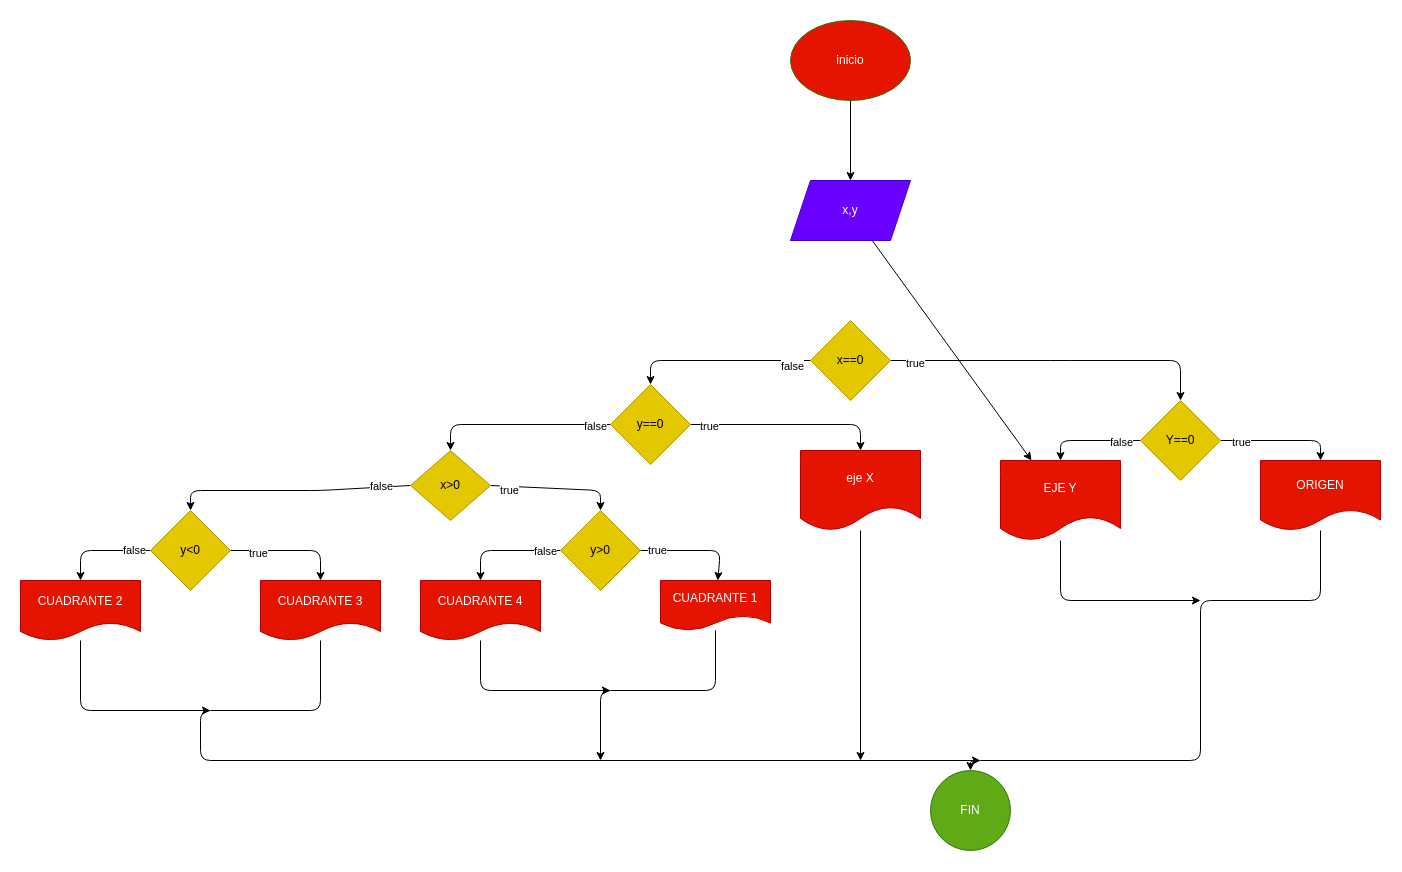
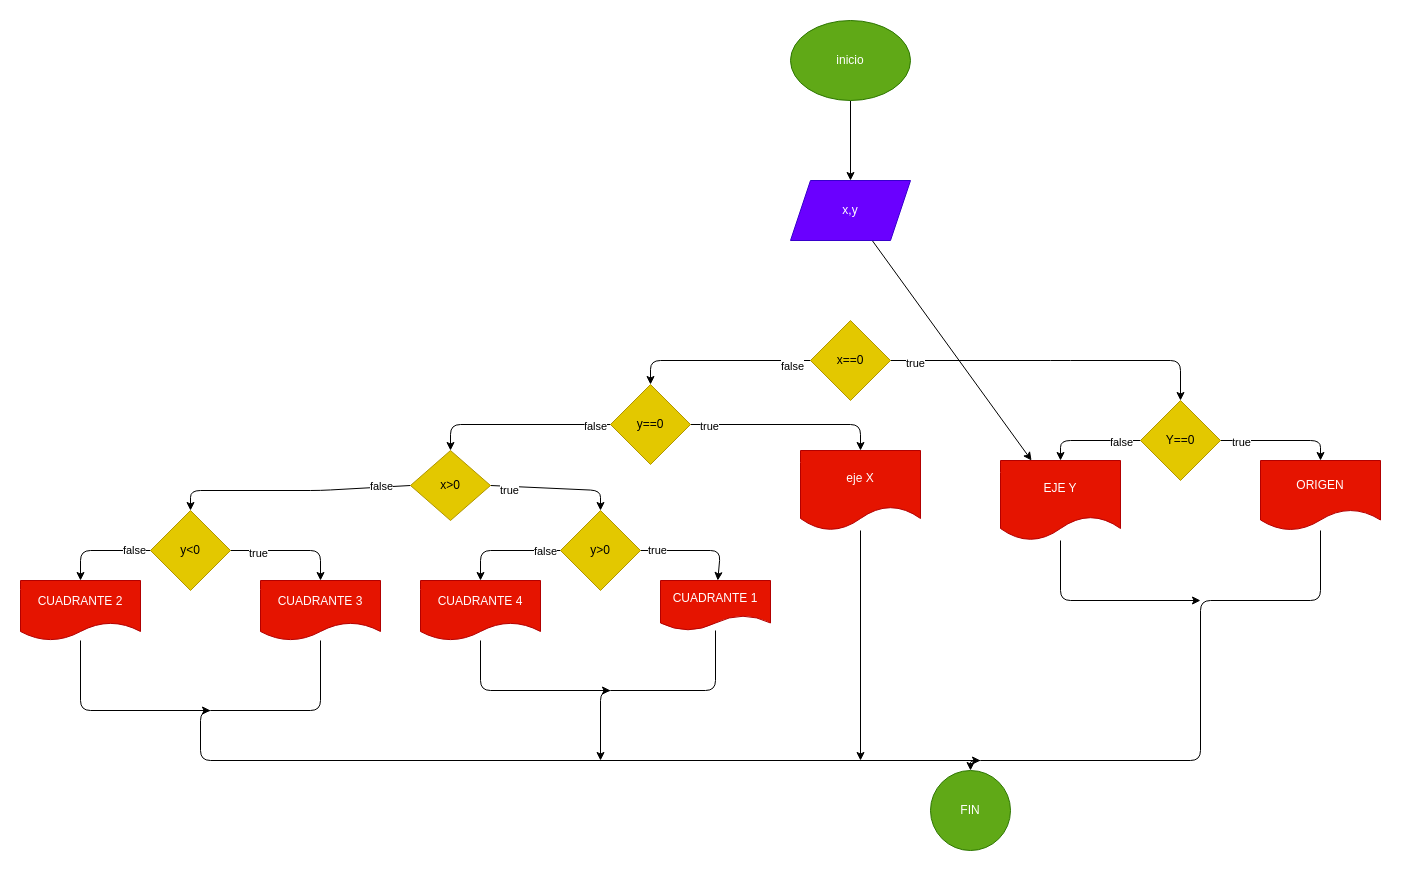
node "inicio": fillcolor #e51400 -> #60a917
